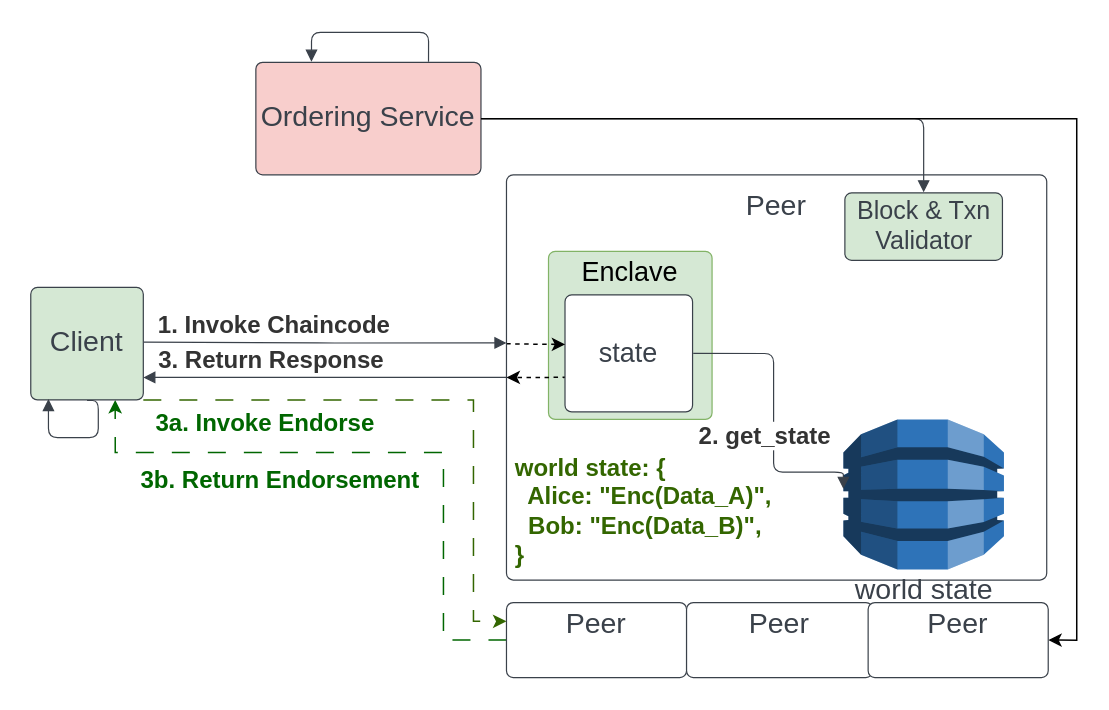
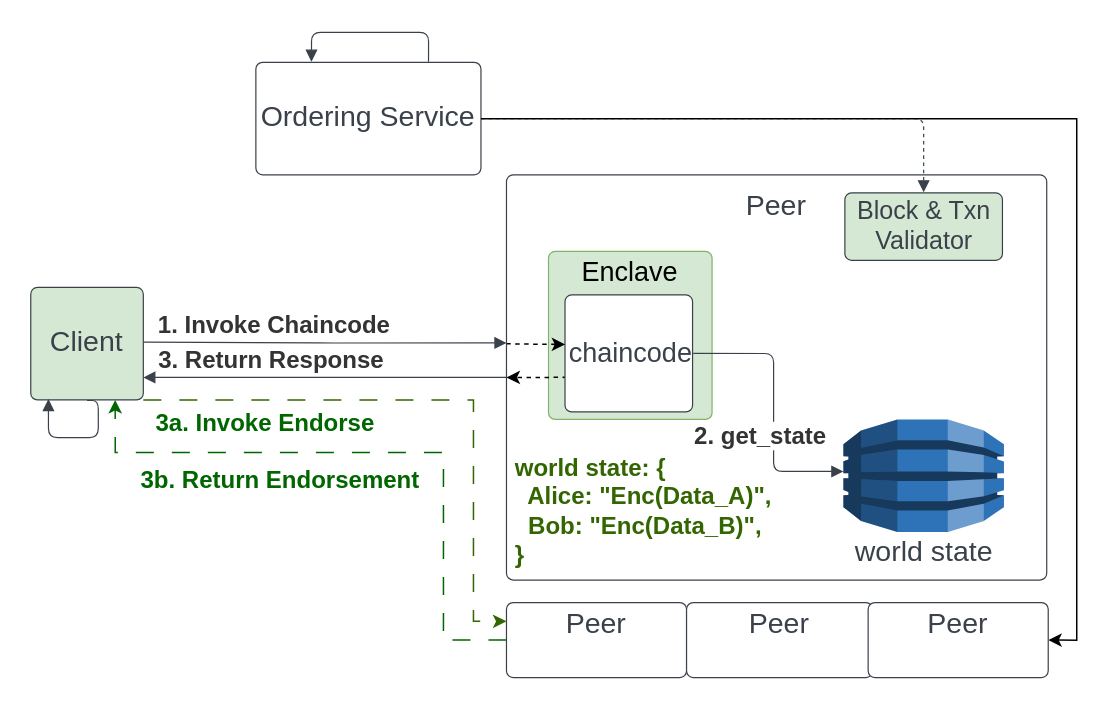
node "Ordering Service": fillcolor #f8cecc -> #ffffff
edge "Ordering Service" -> "Block & Txn Validator": style solid -> dashed
node "state": label "state" -> "chaincode"
node "world state": size 161x150 -> 161x113
